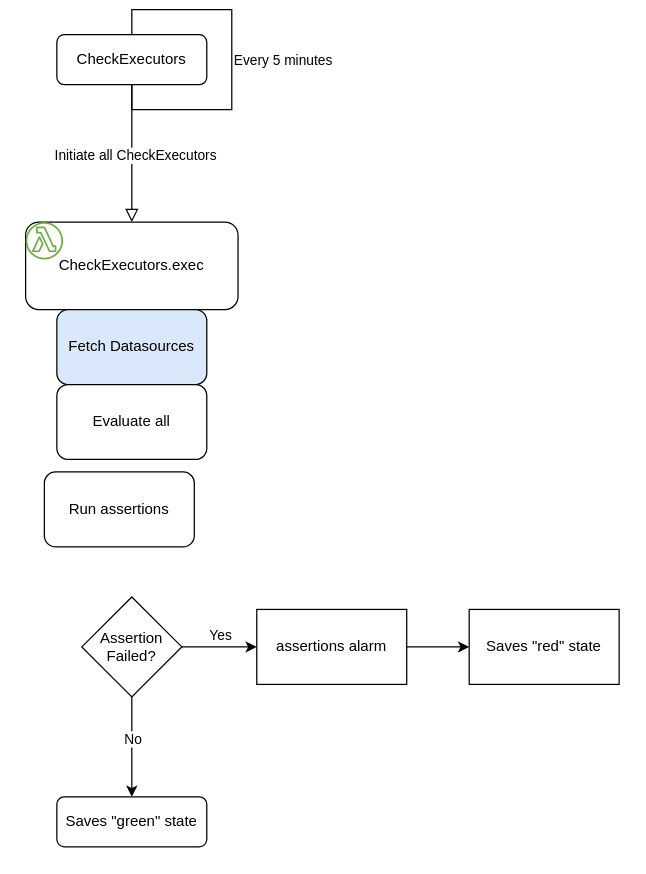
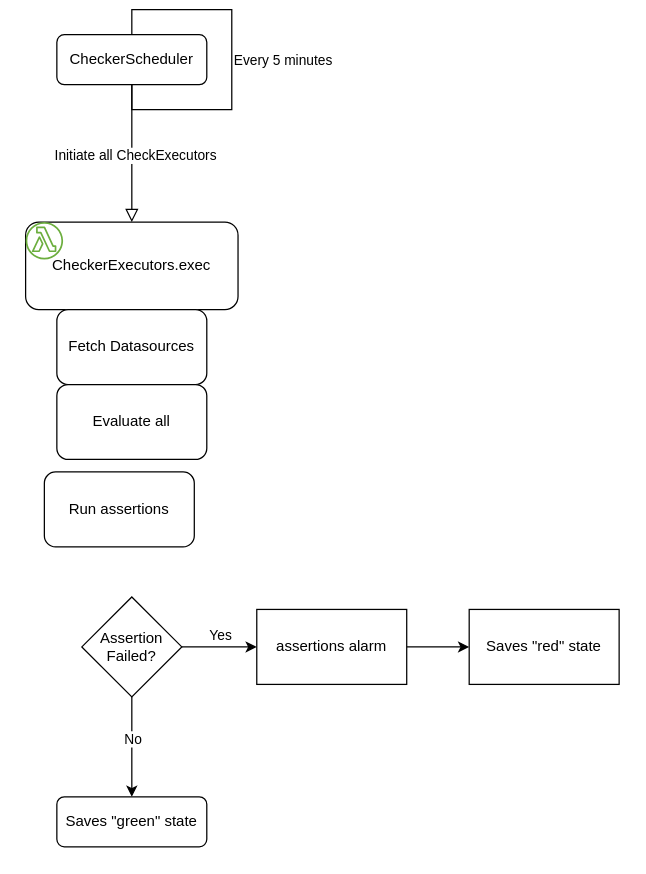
node "CheckExecutors": label "CheckExecutors" -> "CheckerScheduler"
node "CheckExecutors.exec": label "CheckExecutors.exec" -> "CheckerExecutors.exec"
node "Fetch Datasources": fillcolor #dae8fc -> #ffffff
